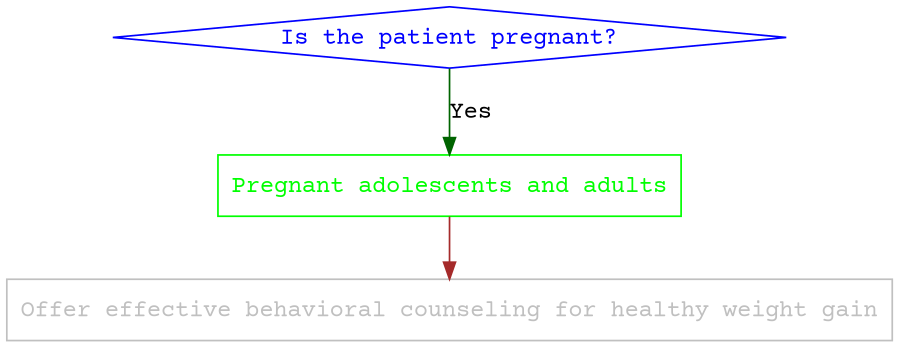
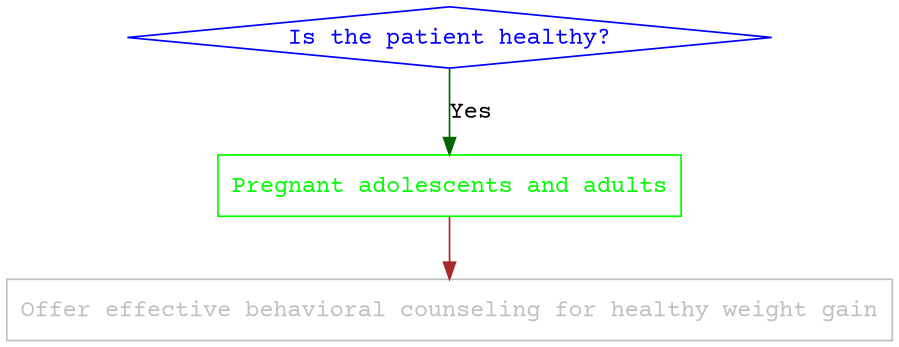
node "Is the patient pregnant?": label "Is the patient pregnant?" -> "Is the patient healthy?"
